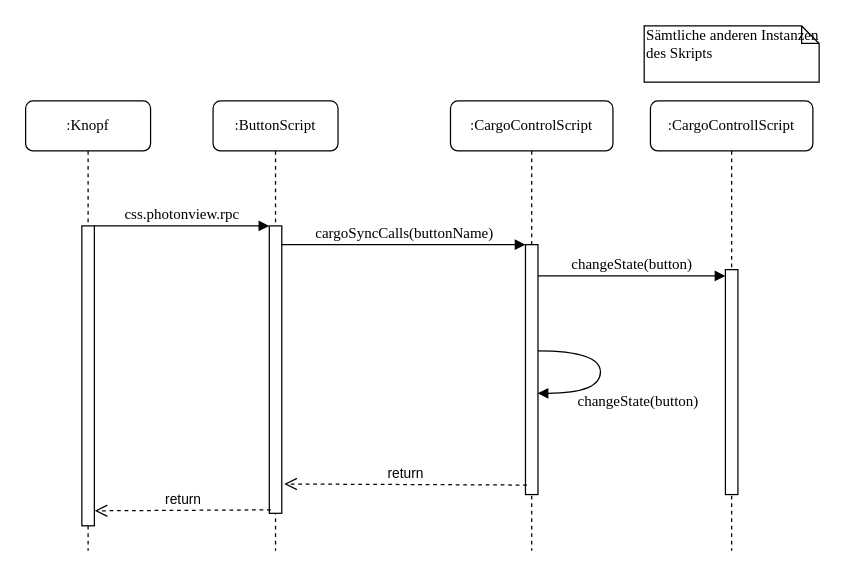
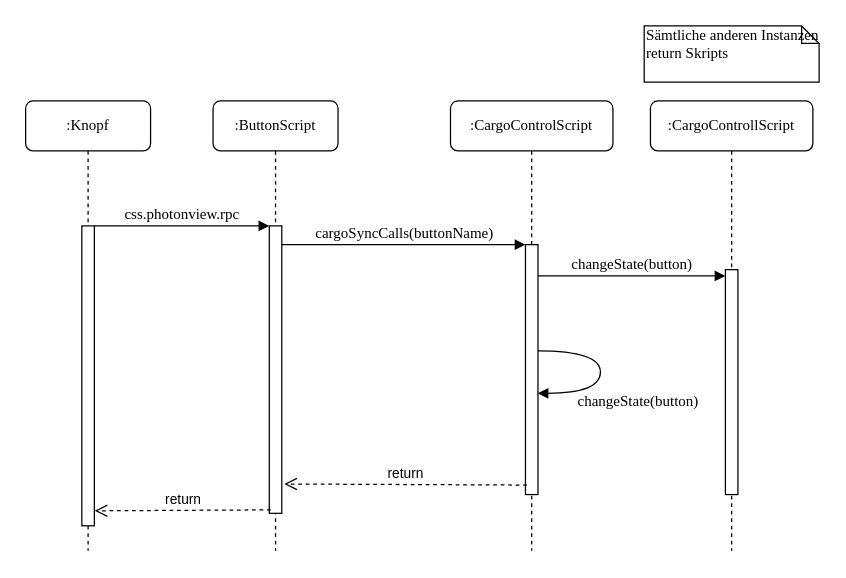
node "Sämtliche anderen Instanzen des Skripts": label "Sämtliche anderen Instanzen des Skripts" -> "Sämtliche anderen Instanzen return Skripts"
